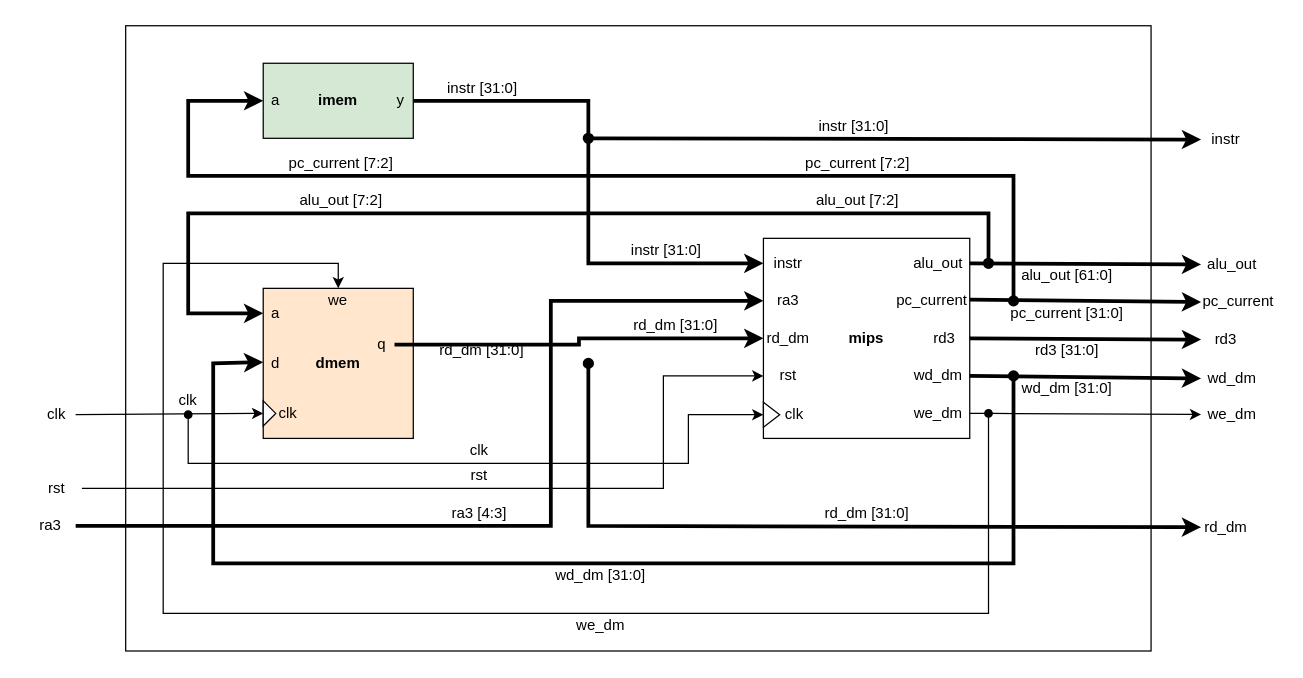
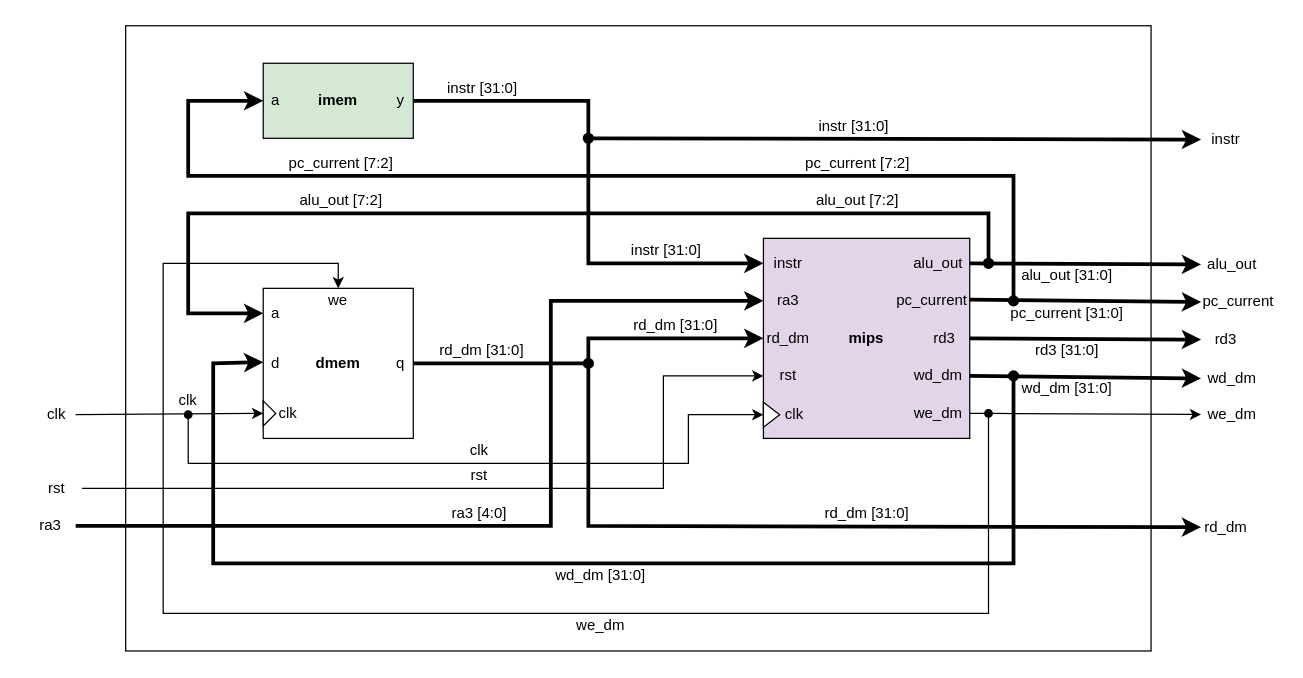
node "alu_out [61:0]": label "alu_out [61:0]" -> "alu_out [31:0]"
node "mips": fillcolor #ffffff -> #e1d5e7
node "q": moved (382, 344) -> (401, 363)
node "dmem": fillcolor #ffe6cc -> #ffffff
node "ra3 [4:3]": label "ra3 [4:3]" -> "ra3 [4:0]"
